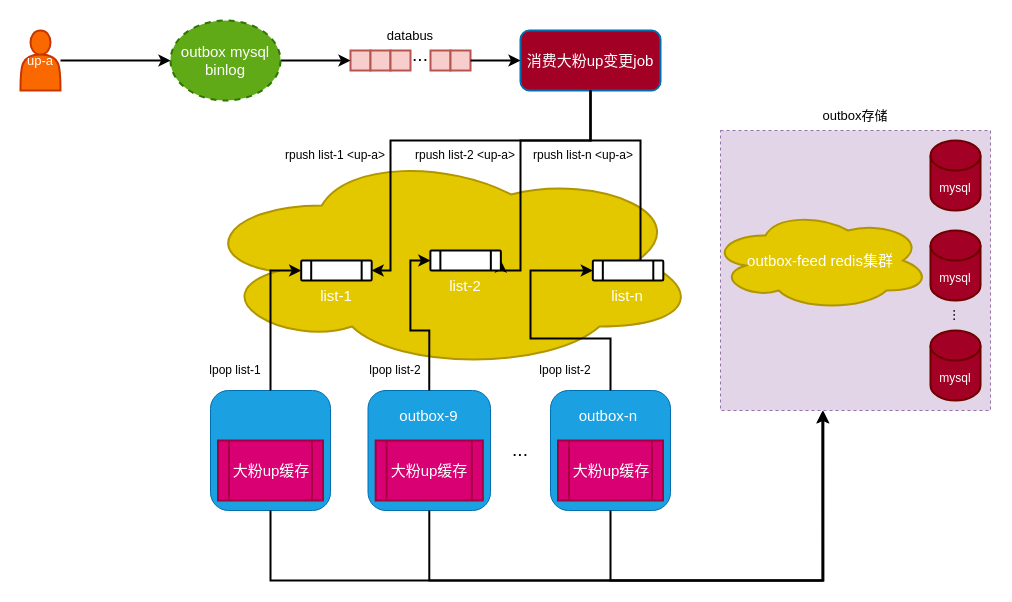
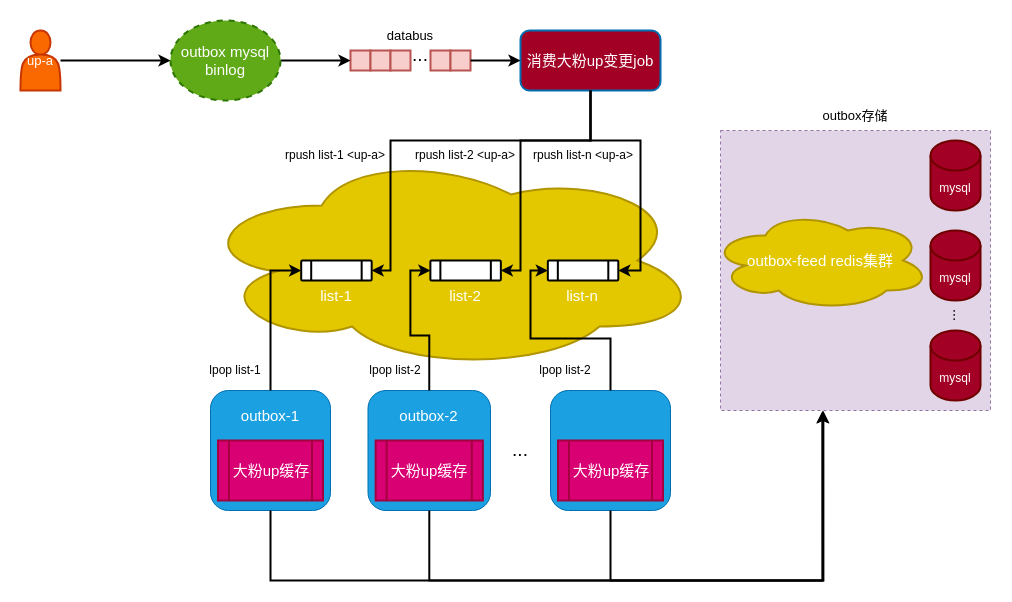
node "list-2": moved (466, 261) -> (466, 271)
node "list-n": moved (628, 271) -> (583, 271)
node "outbox-1": added
node "outbox-9": label "outbox-9" -> "outbox-2"
node "outbox-n": removed
